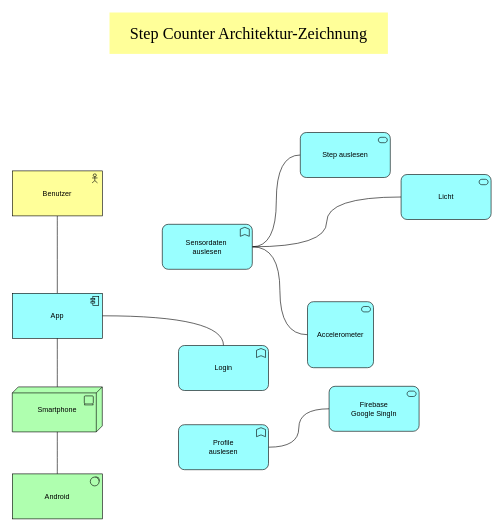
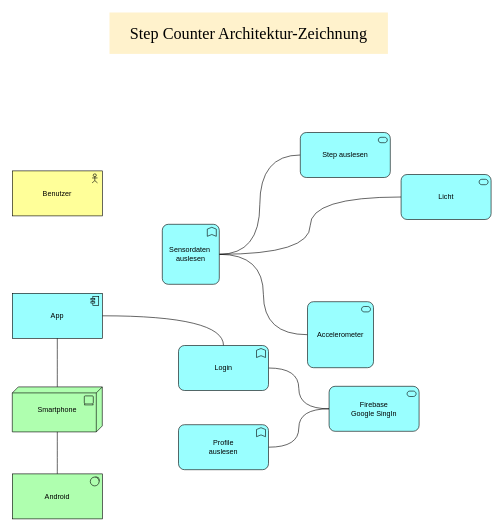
node "Step Counter Architektur-Zeichnung": fillcolor #ffff99 -> #fff2cc
node "Sensordaten auslesen": size 90x45 -> 57x60
edge "Benutzer" -- "App": removed
edge "Login" -- "Firebase Google SingIn": added
